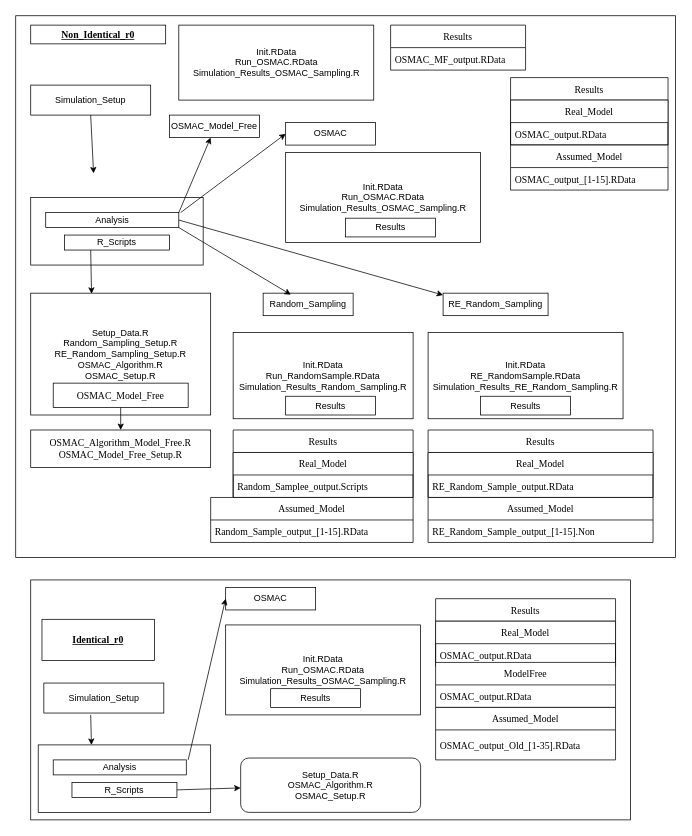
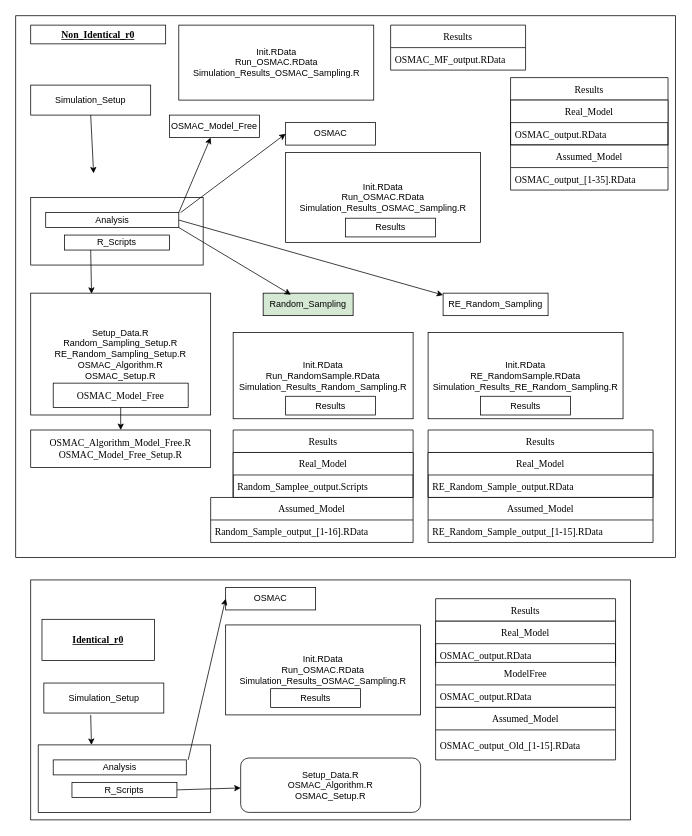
node "OSMAC_output_[1-15].RData": label "OSMAC_output_[1-15].RData" -> "OSMAC_output_[1-35].RData"
node "Random_Sampling": fillcolor #ffffff -> #d5e8d4
node "Random_Sample_output_[1-15].RData": label "Random_Sample_output_[1-15].RData" -> "Random_Sample_output_[1-16].RData"
node "RE_Random_Sample_output_[1-15].Non": label "RE_Random_Sample_output_[1-15].Non" -> "RE_Random_Sample_output_[1-15].RData"
node "OSMAC_output_Old_[1-35].RData": label "OSMAC_output_Old_[1-35].RData" -> "OSMAC_output_Old_[1-15].RData"
